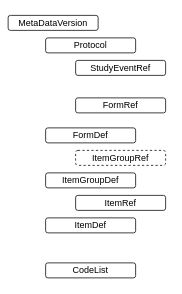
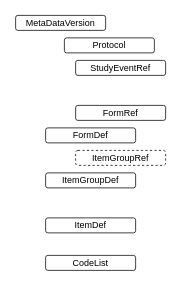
node "MetaDataVersion": moved (53, 23) -> (60, 23)
node "Protocol": moved (90, 45) -> (109, 45)
node "FormRef": moved (120, 105) -> (120, 113)
node "ItemRef": removed
node "CodeList": moved (90, 270) -> (90, 263)
